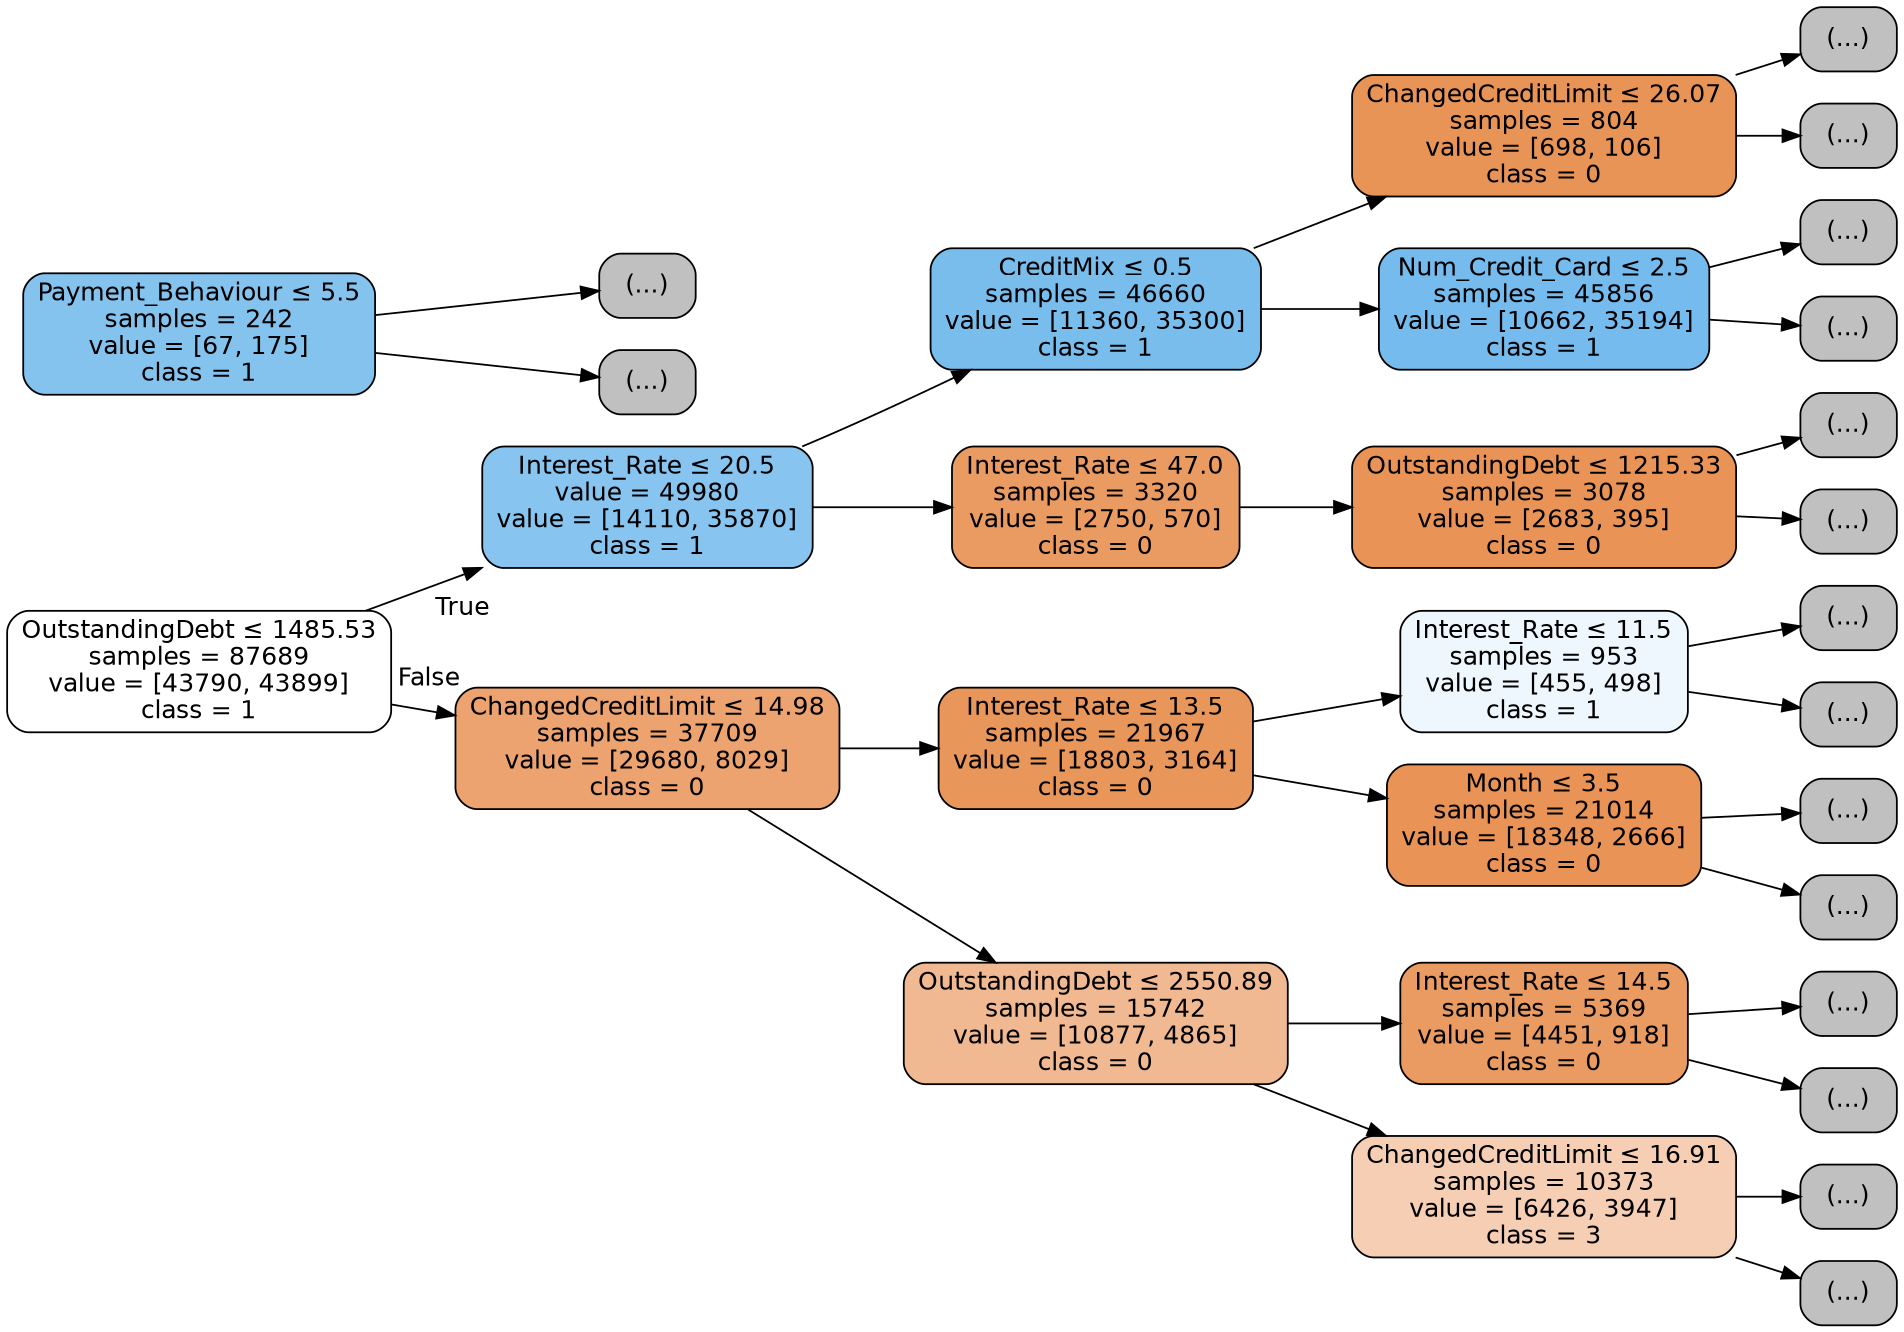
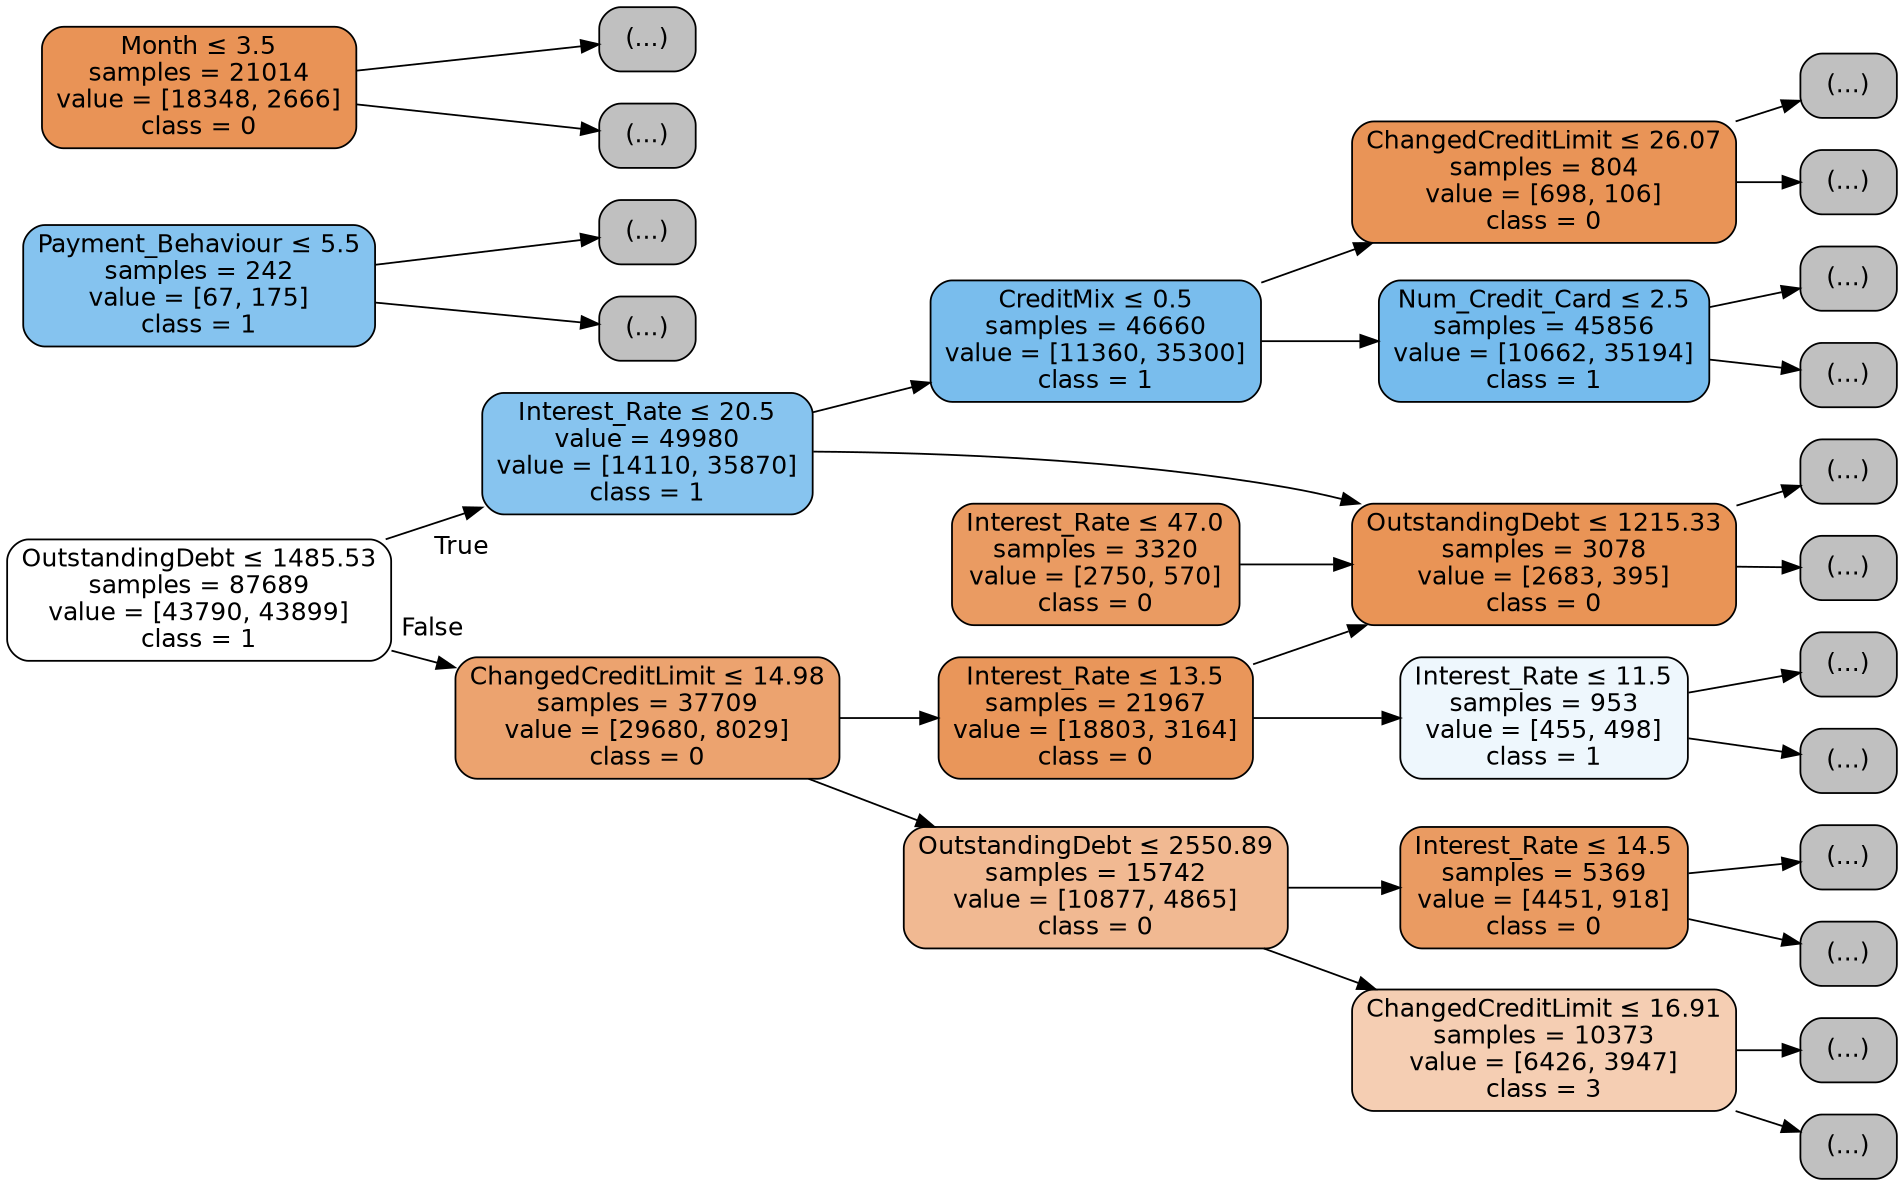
edge "Interest_Rate ≤ 20.5" -> "Interest_Rate ≤ 47.0": now "Interest_Rate ≤ 20.5" -> "OutstandingDebt ≤ 1215.33"
edge "Interest_Rate ≤ 13.5" -> "Month ≤ 3.5": now "Interest_Rate ≤ 13.5" -> "OutstandingDebt ≤ 1215.33"
